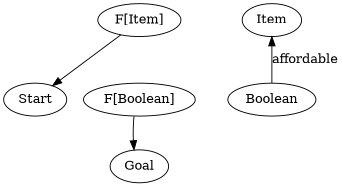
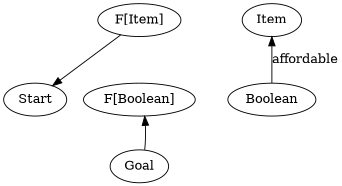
edge "F[Boolean]" -> "Goal": reversed
